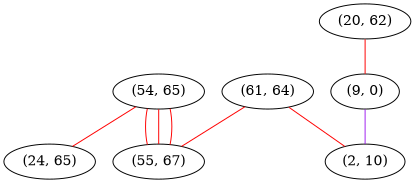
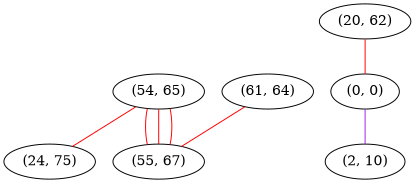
node "(9, 0)": label "(9, 0)" -> "(0, 0)"
edge "(61, 64)" -- "(2, 10)": removed
node "(24, 65)": label "(24, 65)" -> "(24, 75)"
